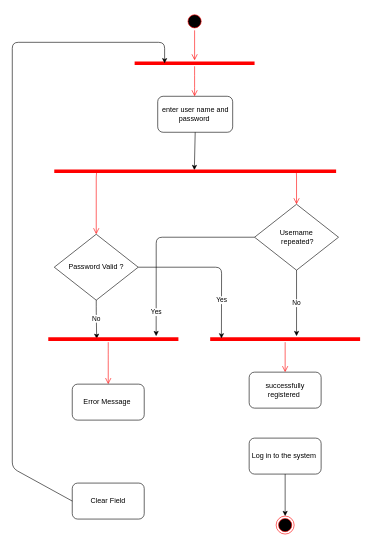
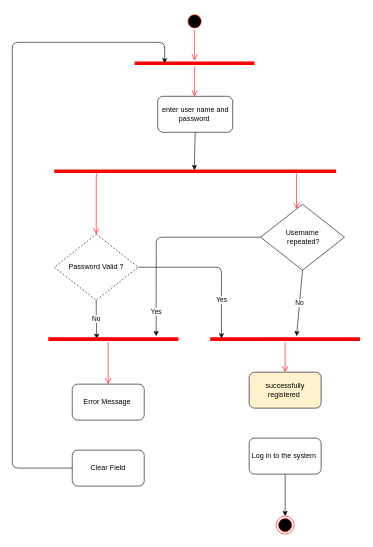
node "Username repeated?": moved (297, 237) -> (303, 237)
node "Password Valid ?": style solid -> dashed
node "successfully registered": fillcolor #ffffff -> #fff2cc
node "Clear Field": moved (108, 501) -> (108, 468)
